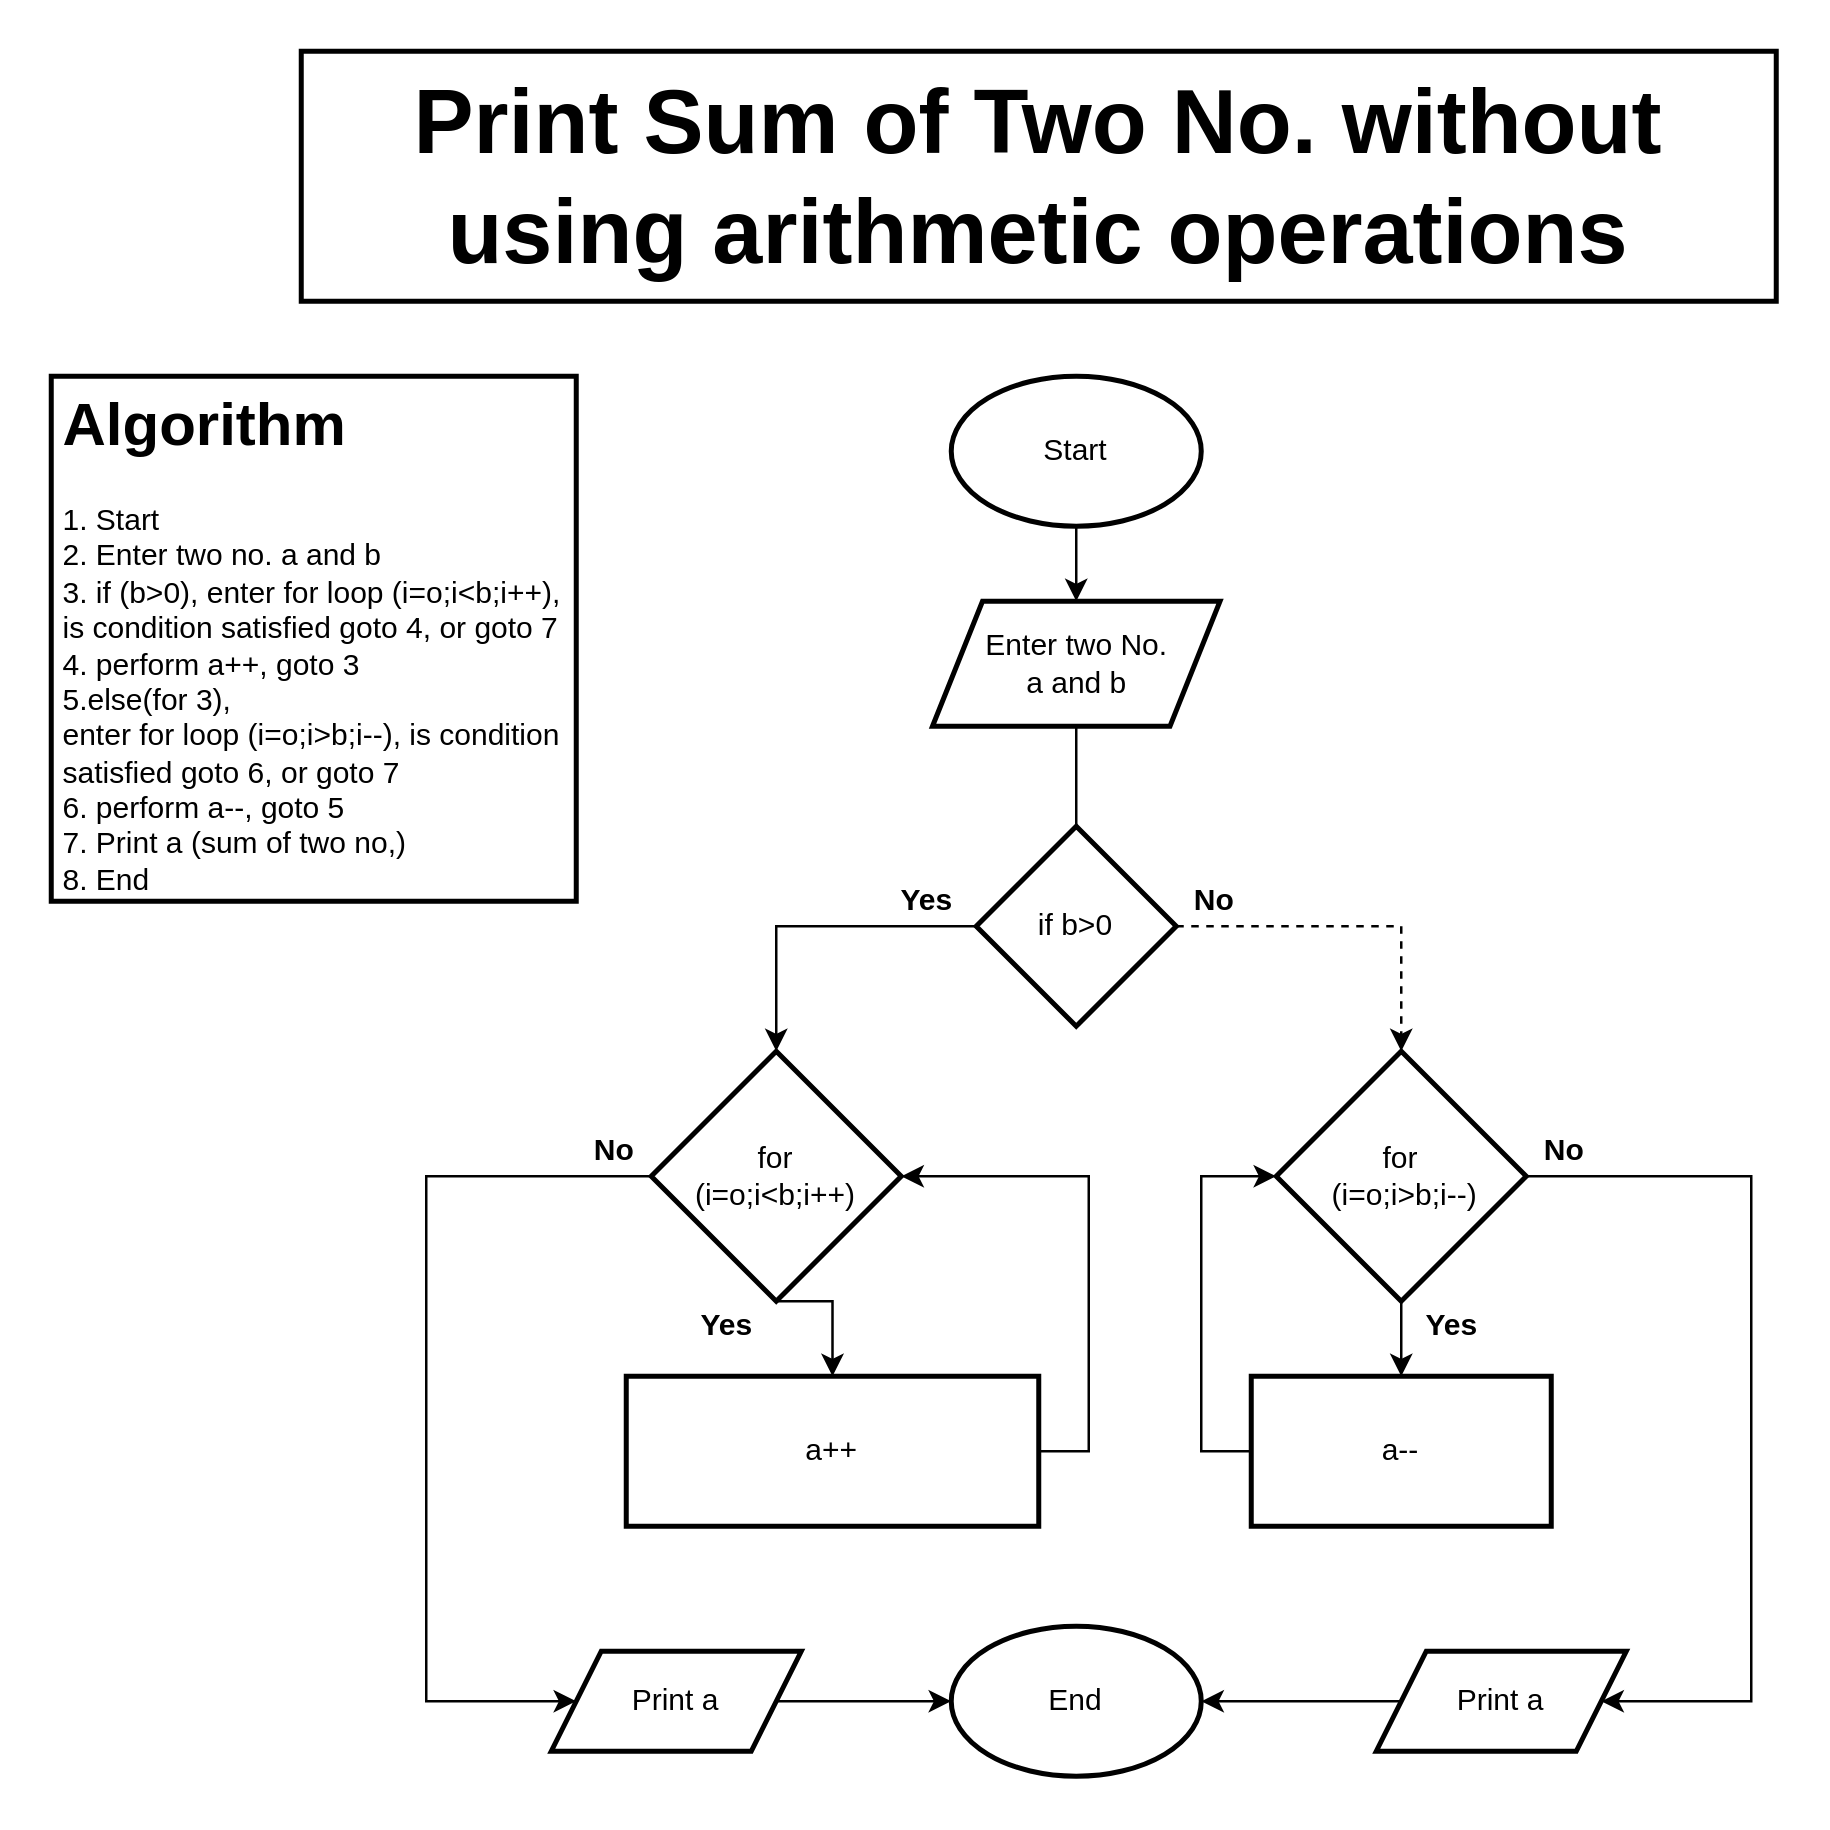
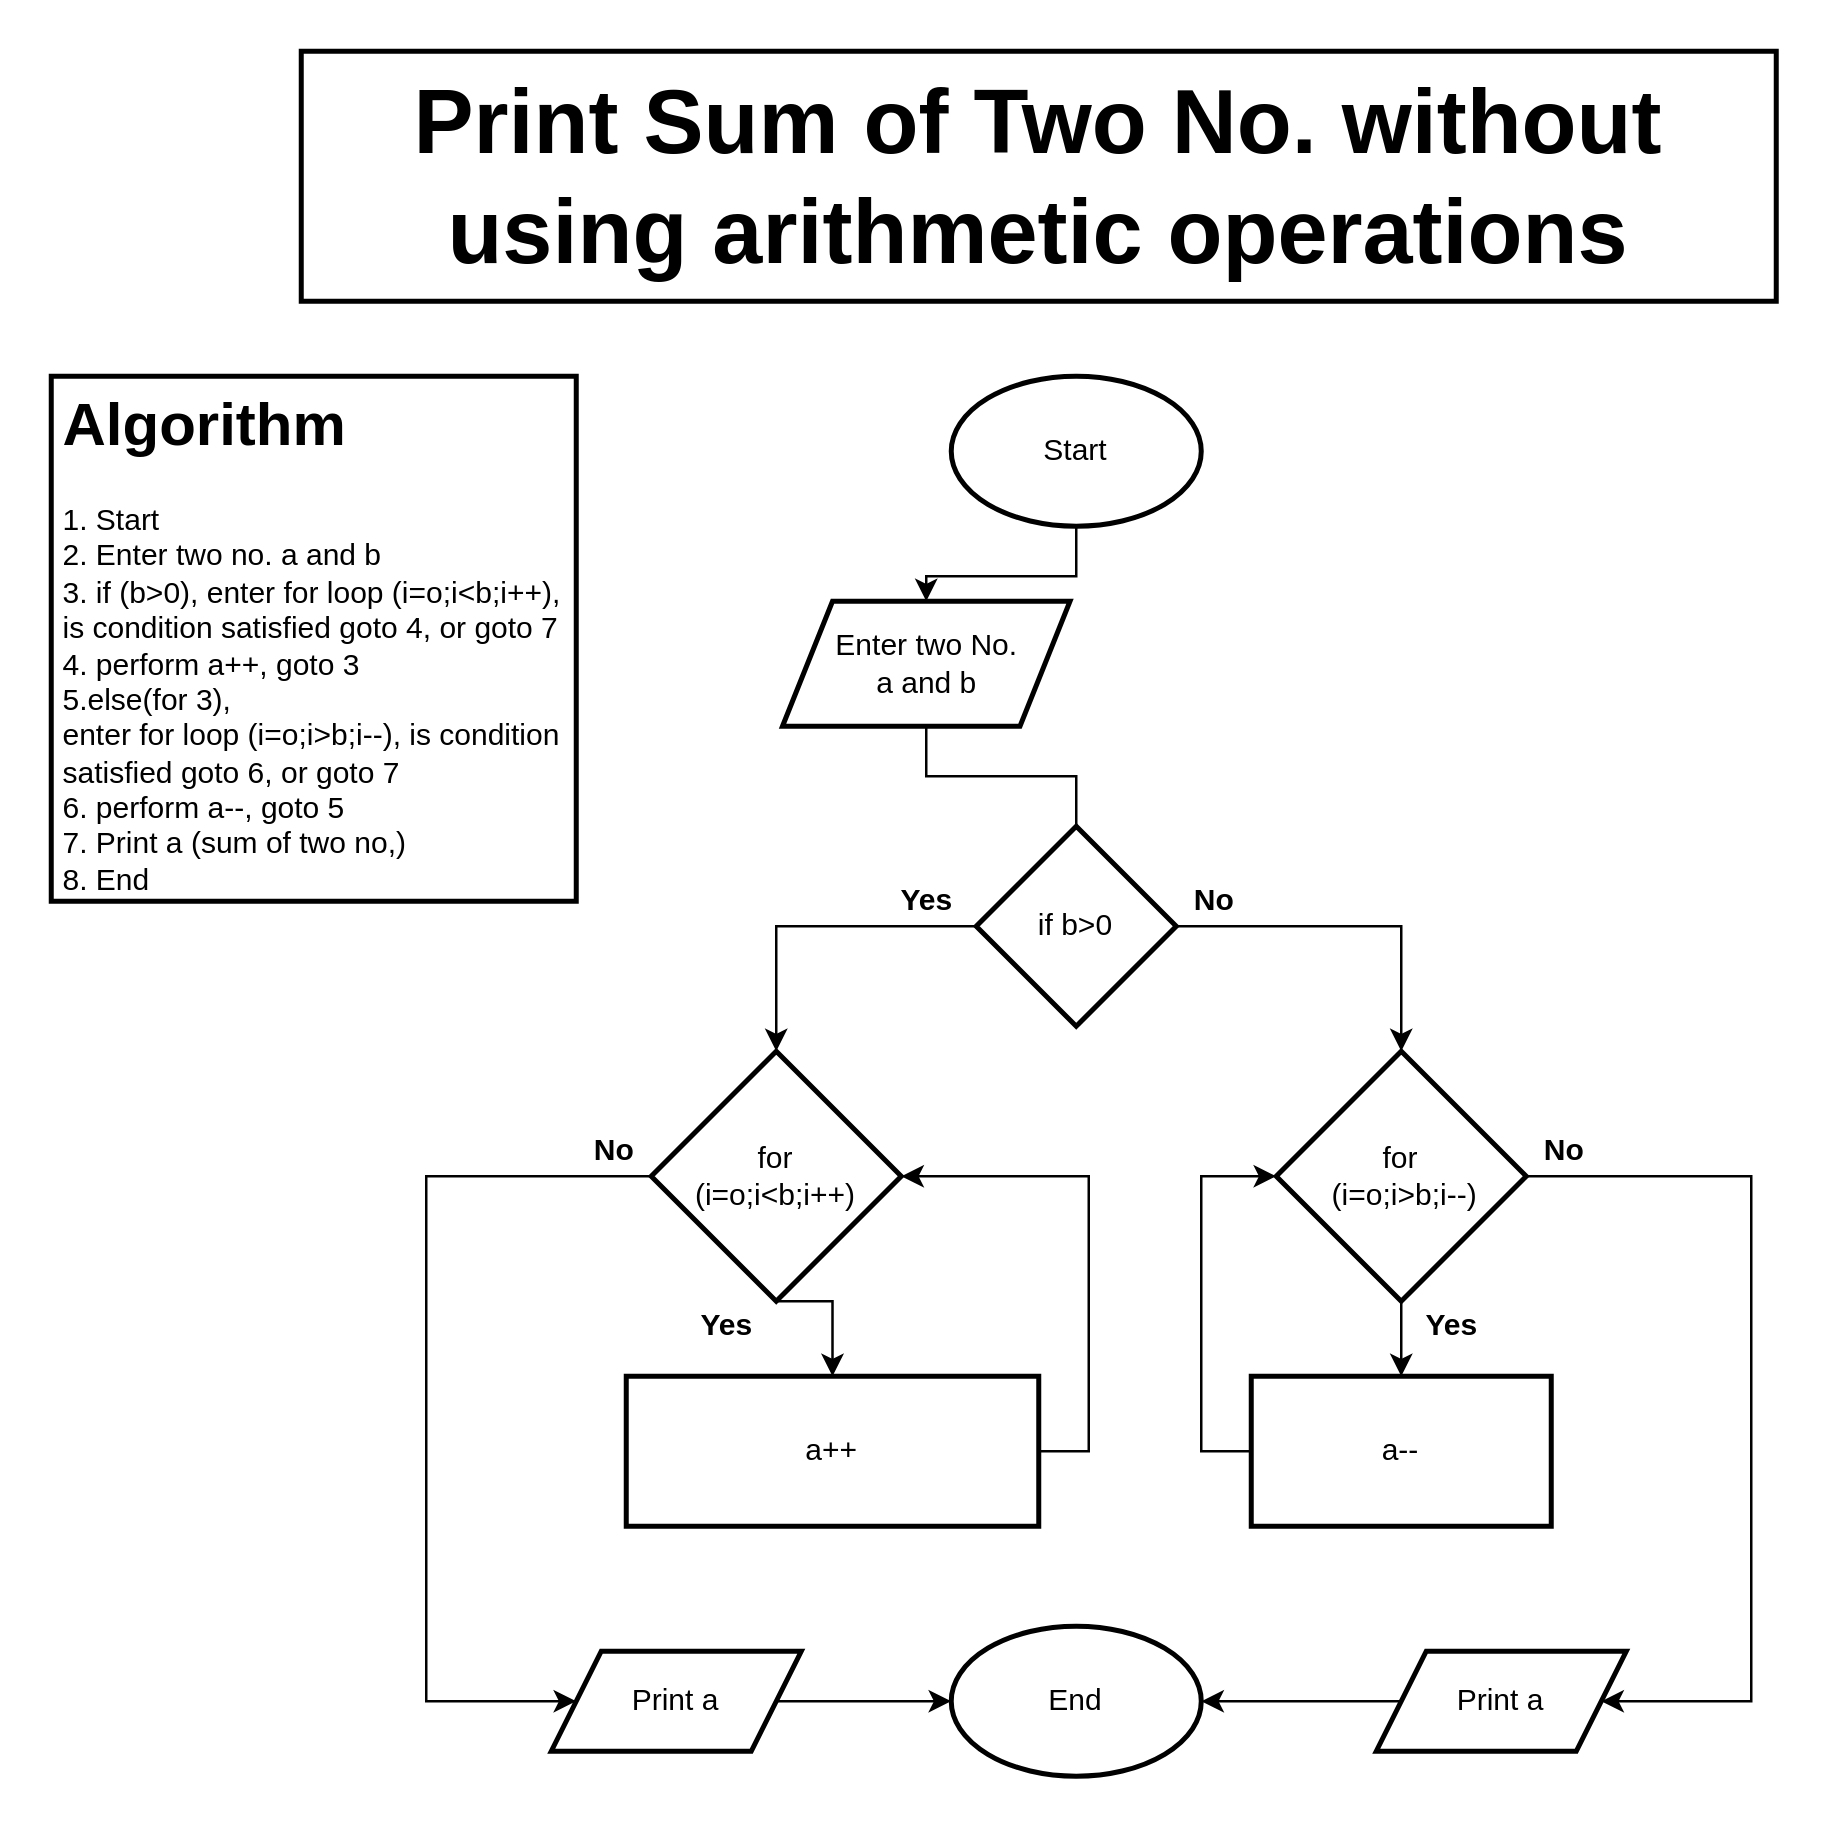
node "Enter two No. a and b": moved (1076, 664) -> (926, 664)
edge "if b>0" -> "for (i=o;i>b;i--)": style dashed -> solid
